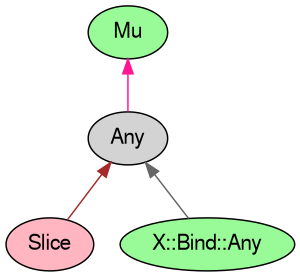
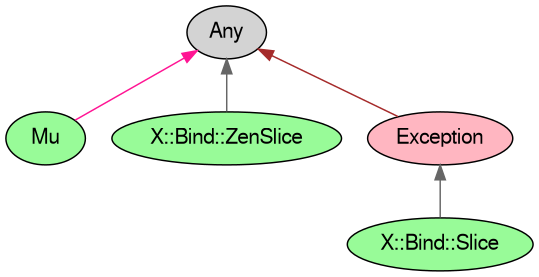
edge "Any" -> "Mu": reversed
node "Slice": label "Slice" -> "Exception"
node "X::Bind::Any": label "X::Bind::Any" -> "X::Bind::ZenSlice"
node "X::Bind::Slice": added
